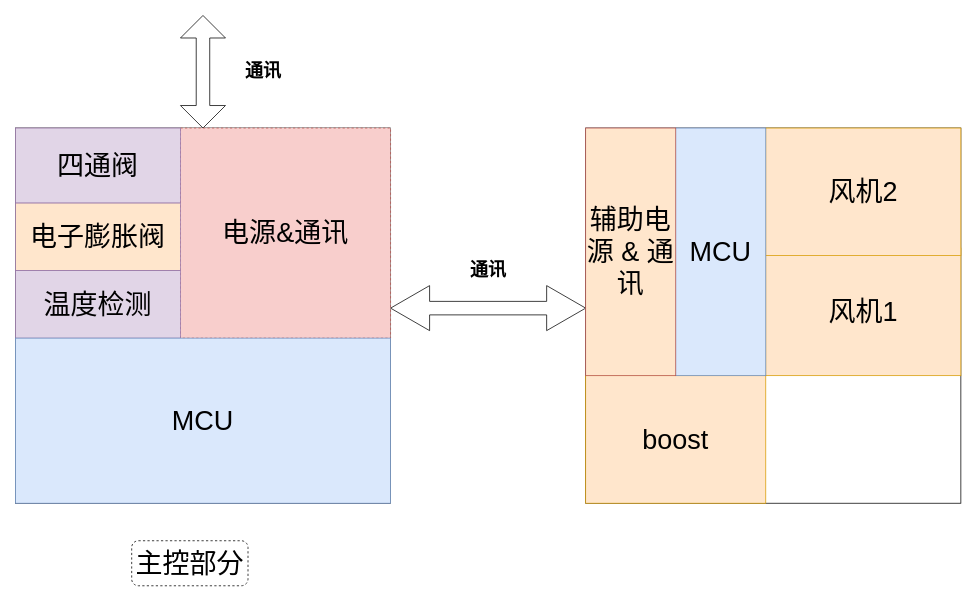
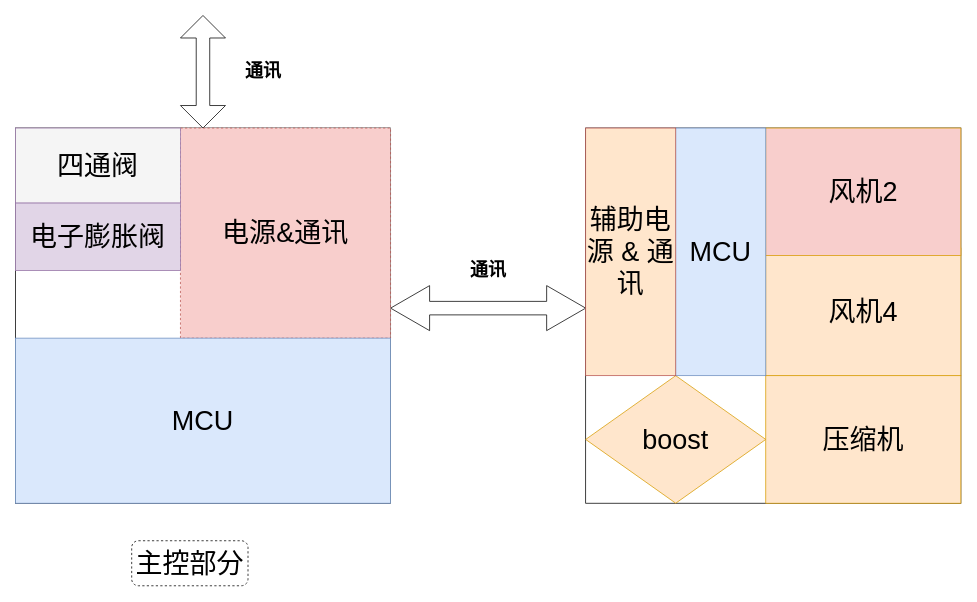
node "四通阀": fillcolor #e1d5e7 -> #f5f5f5
node "风机2": fillcolor #ffe6cc -> #f8cecc
node "电子膨胀阀": fillcolor #ffe6cc -> #e1d5e7
node "温度检测": removed
node "风机1": label "风机1" -> "风机4"
node "boost": shape rectangle -> diamond
node "压缩机": added
